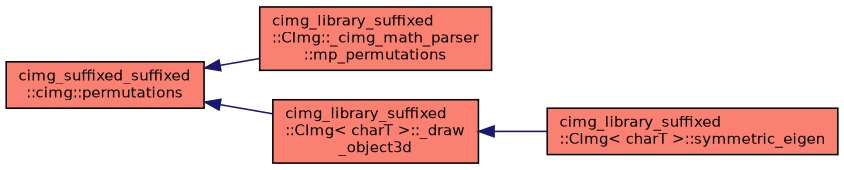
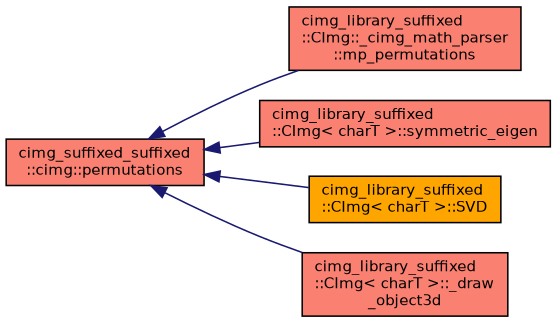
edge "cimg_library_suffixed ::CImg< charT >::symmetric_eigen" -> "cimg_library_suffixed ::CImg< charT >::_draw _object3d": now "cimg_library_suffixed ::CImg< charT >::symmetric_eigen" -> "cimg_suffixed_suffixed ::cimg::permutations"
node "cimg_library_suffixed ::CImg< charT >::SVD": added
